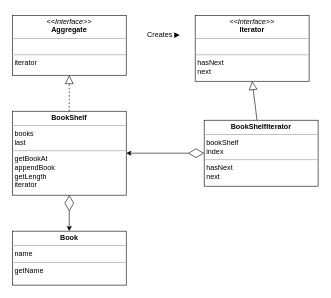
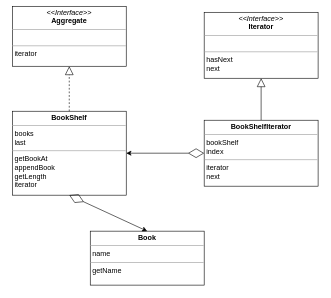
node "Creates ▶": removed
node "<<Interface>> Aggregate iterator": moved (69, 45) -> (69, 36)
node "<<Interface>> Iterator hasNext next": moved (252, 48) -> (261, 45)
node "BookShelfIterator bookShelf index hasNext next": label "BookShelfIterator bookShelf index hasNext next" -> "BookShelfIterator bookShelf index iterator next"
node "Book name getName": moved (69, 258) -> (147, 258)
